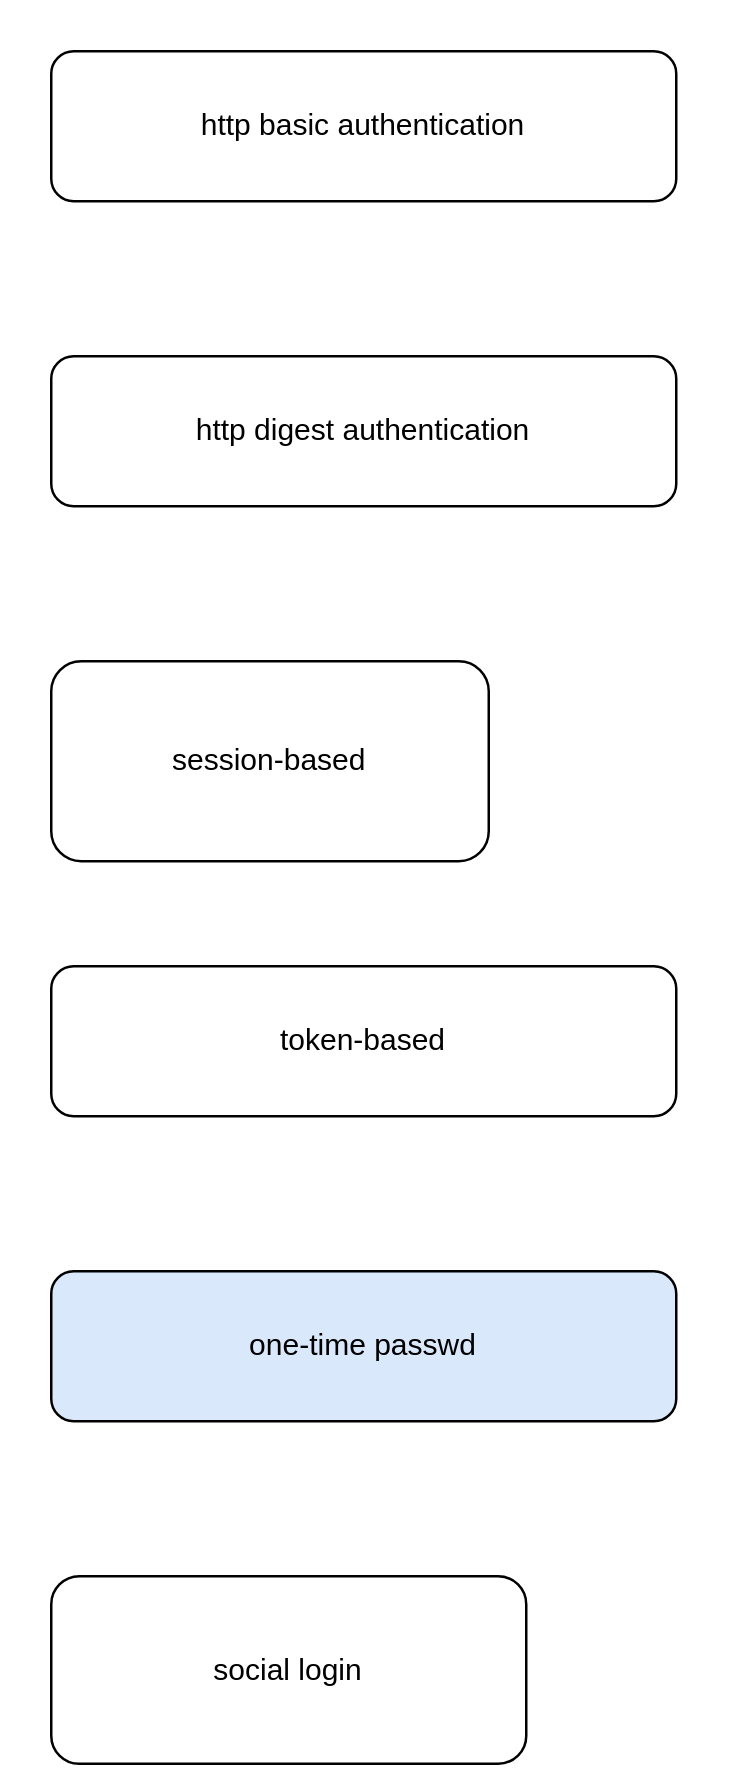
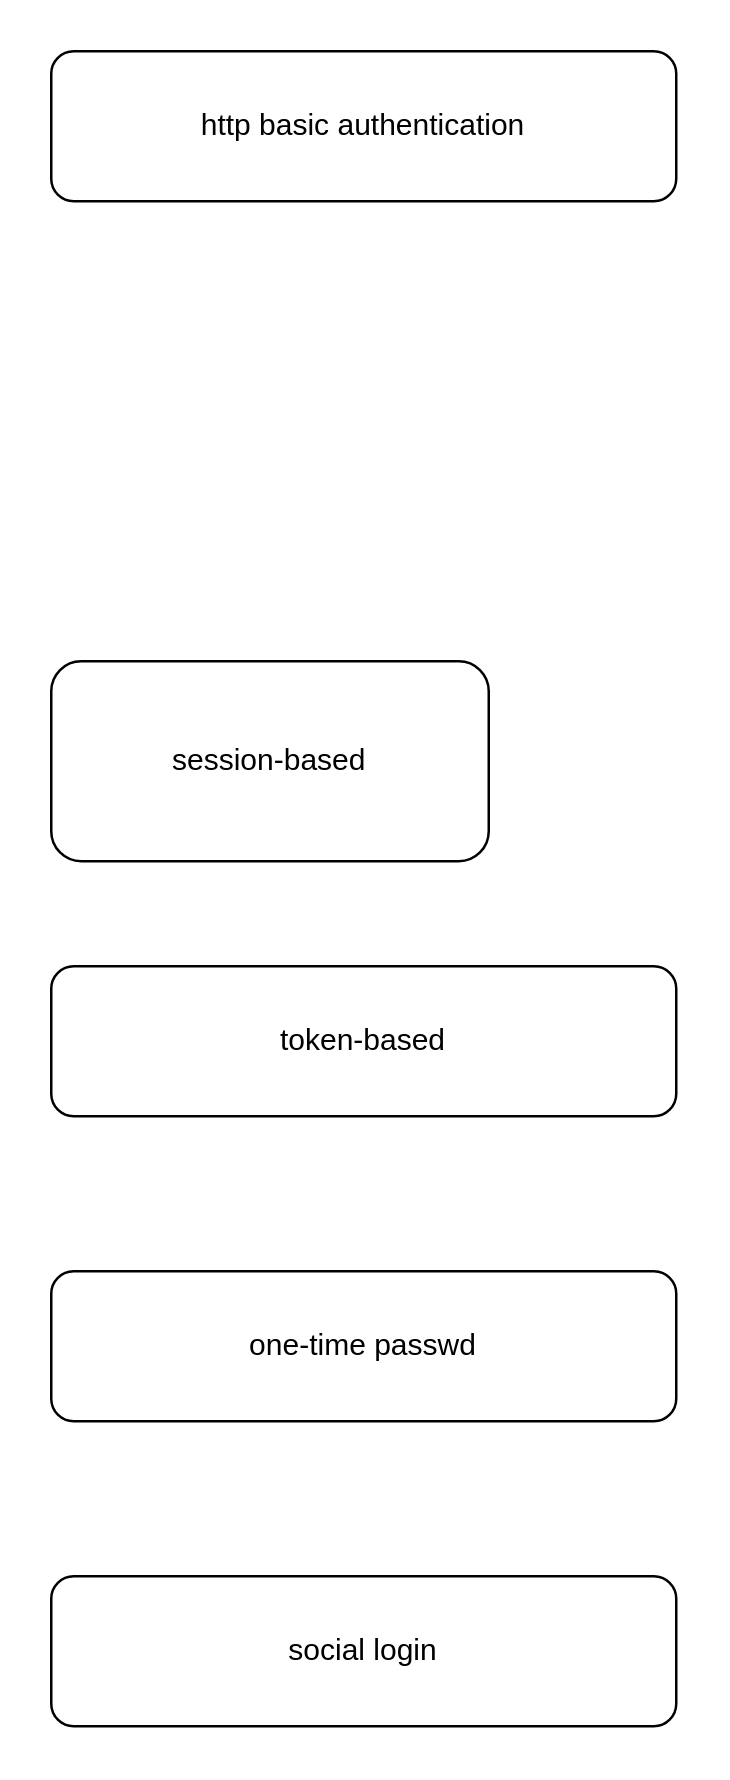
node "http digest authentication": removed
node "one-time passwd": fillcolor #dae8fc -> #ffffff
node "social login": size 475x188 -> 625x150
